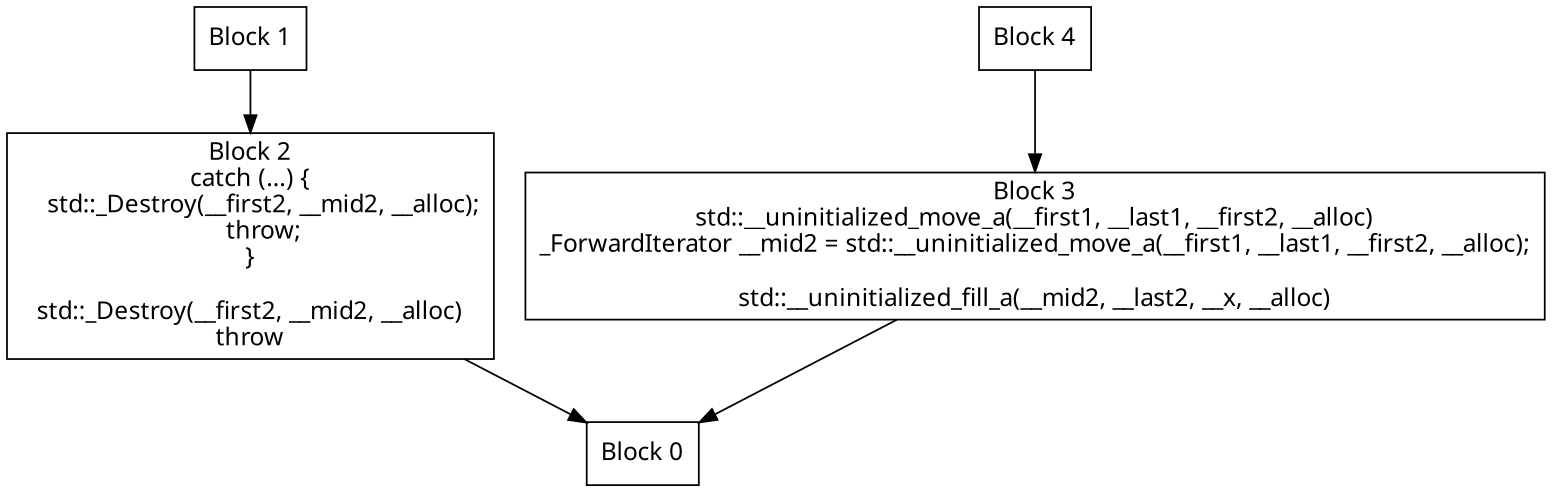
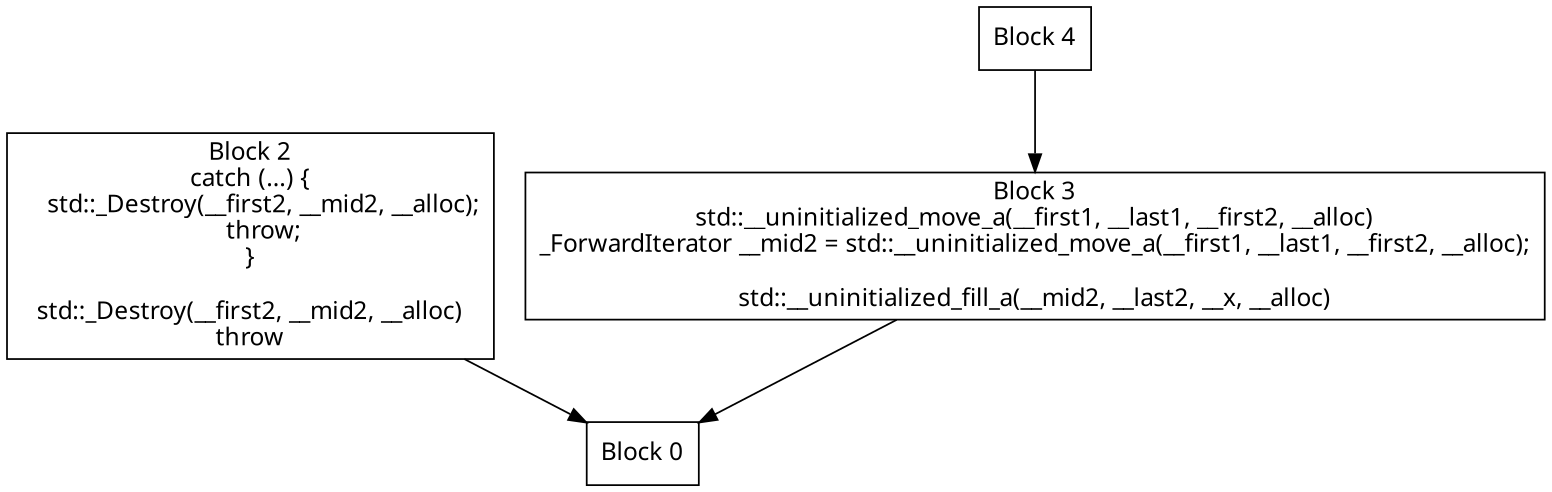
node "Block 1": removed
